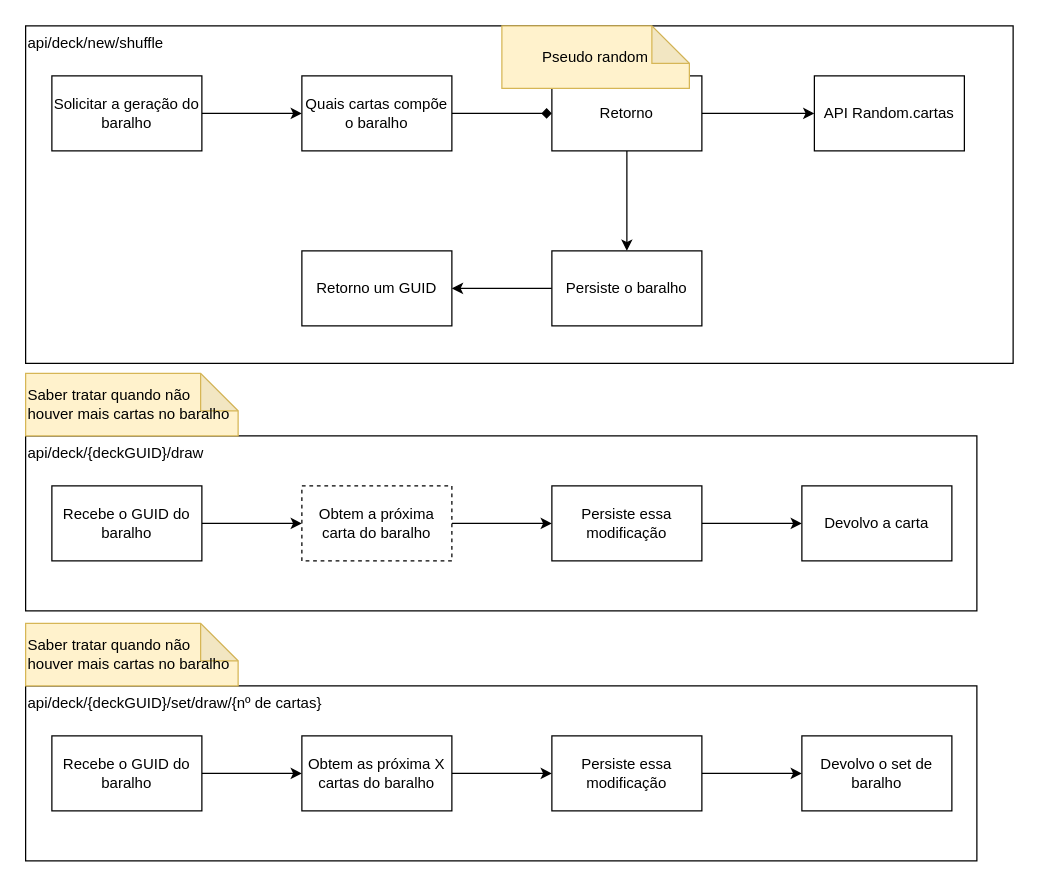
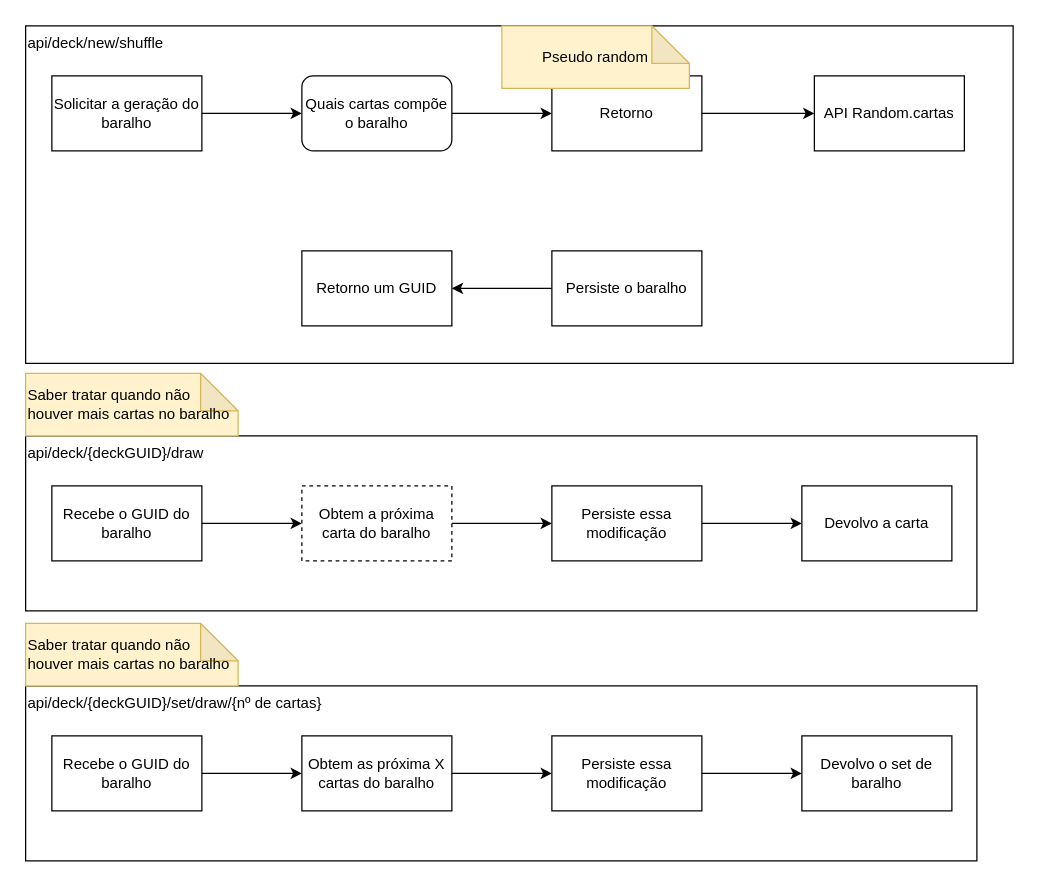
node "Quais cartas compõe o baralho": shape rectangle -> rounded rectangle
edge "Quais cartas compõe o baralho" -> "Retorno": arrowhead diamond -> classic
edge "Retorno" -> "Persiste o baralho": removed
